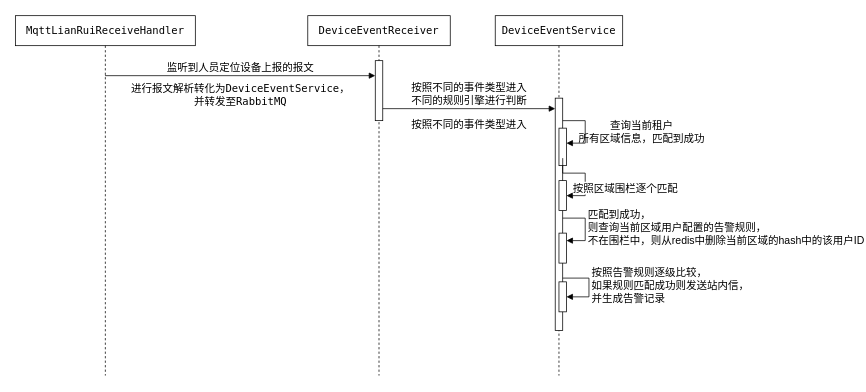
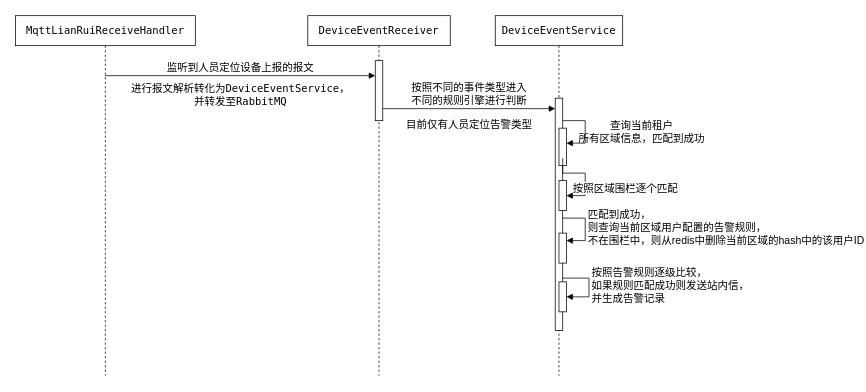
node "按照不同的事件类型进入": label "按照不同的事件类型进入" -> "目前仅有人员定位告警类型"
